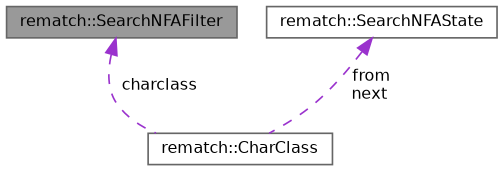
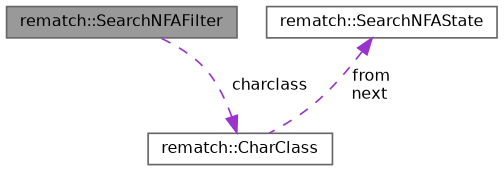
edge "rematch::CharClass" -> "rematch::SearchNFAFilter": reversed
